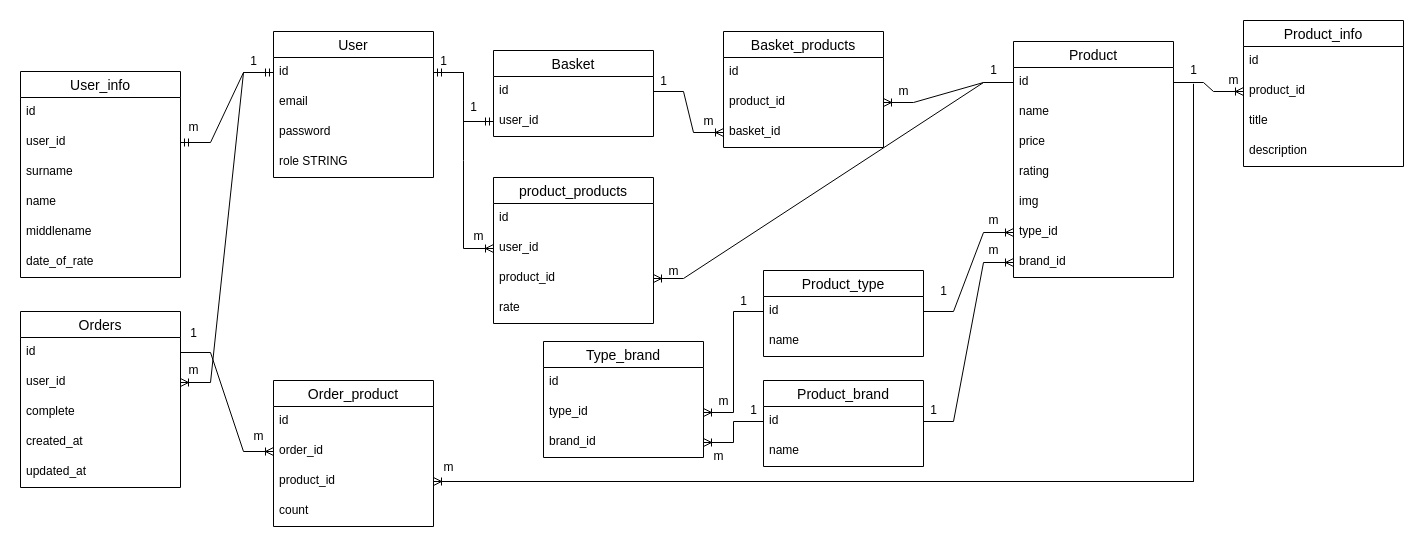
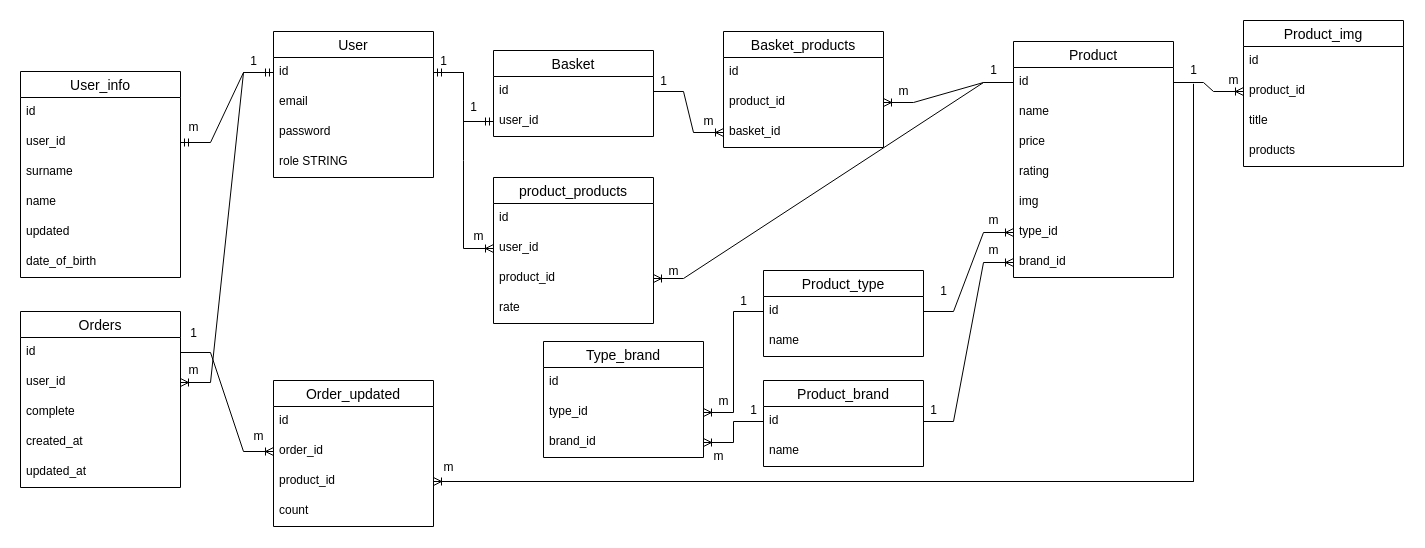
node "Product_info": label "Product_info" -> "Product_img"
node "description": label "description" -> "products"
node "middlename": label "middlename" -> "updated"
node "date_of_rate": label "date_of_rate" -> "date_of_birth"
node "Order_product": label "Order_product" -> "Order_updated"
